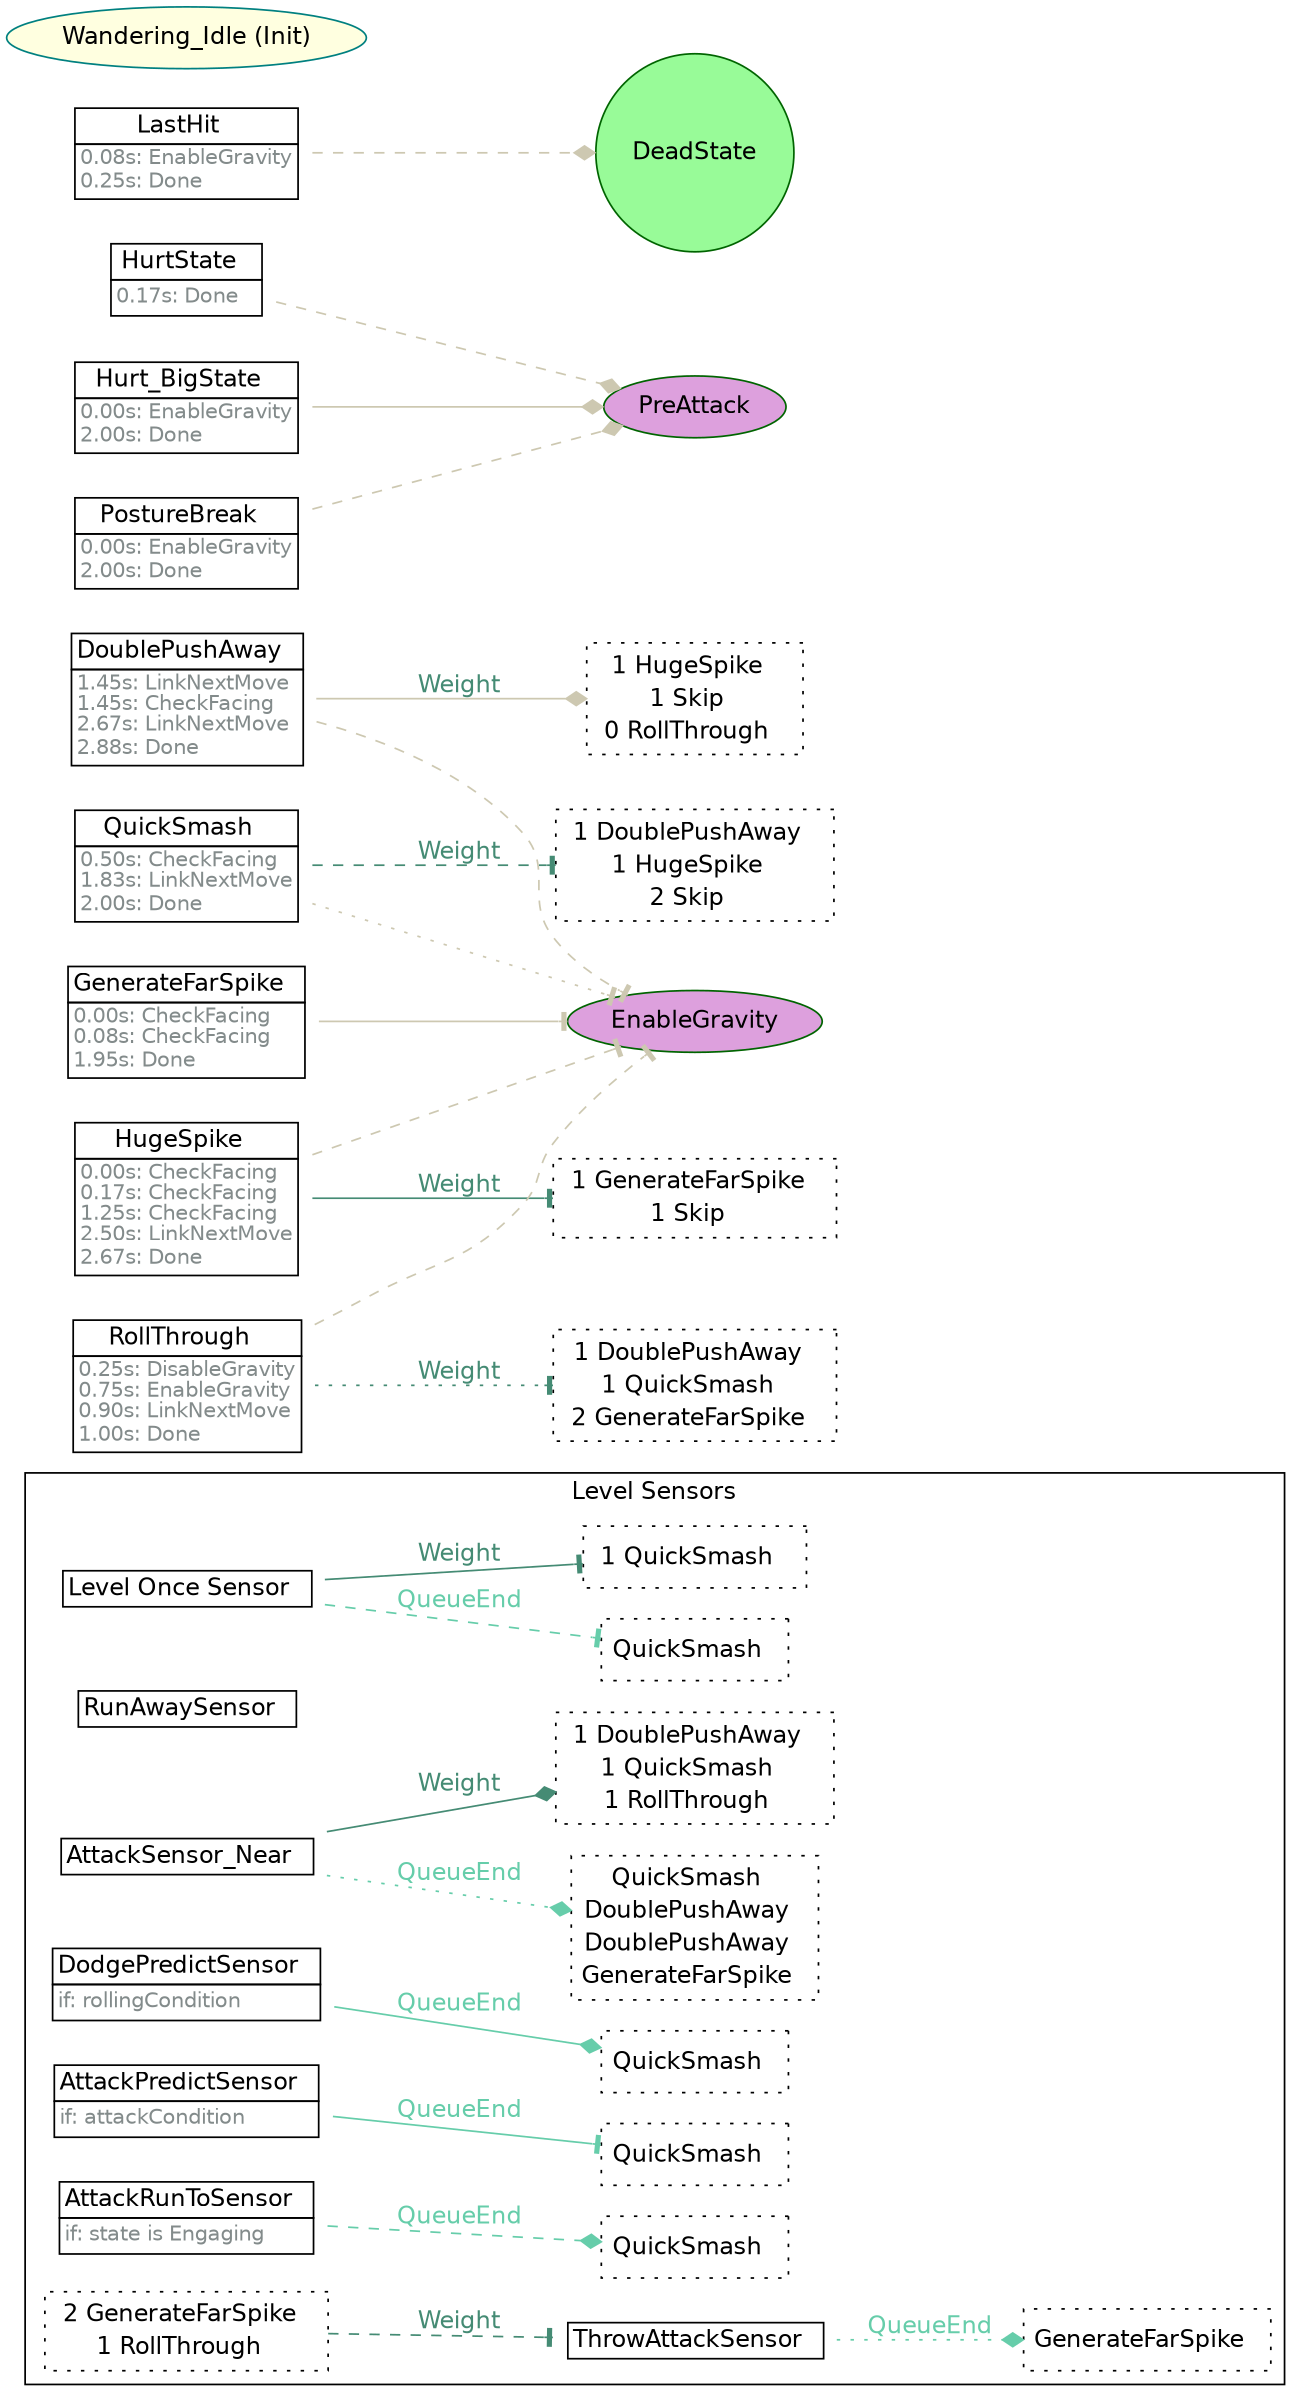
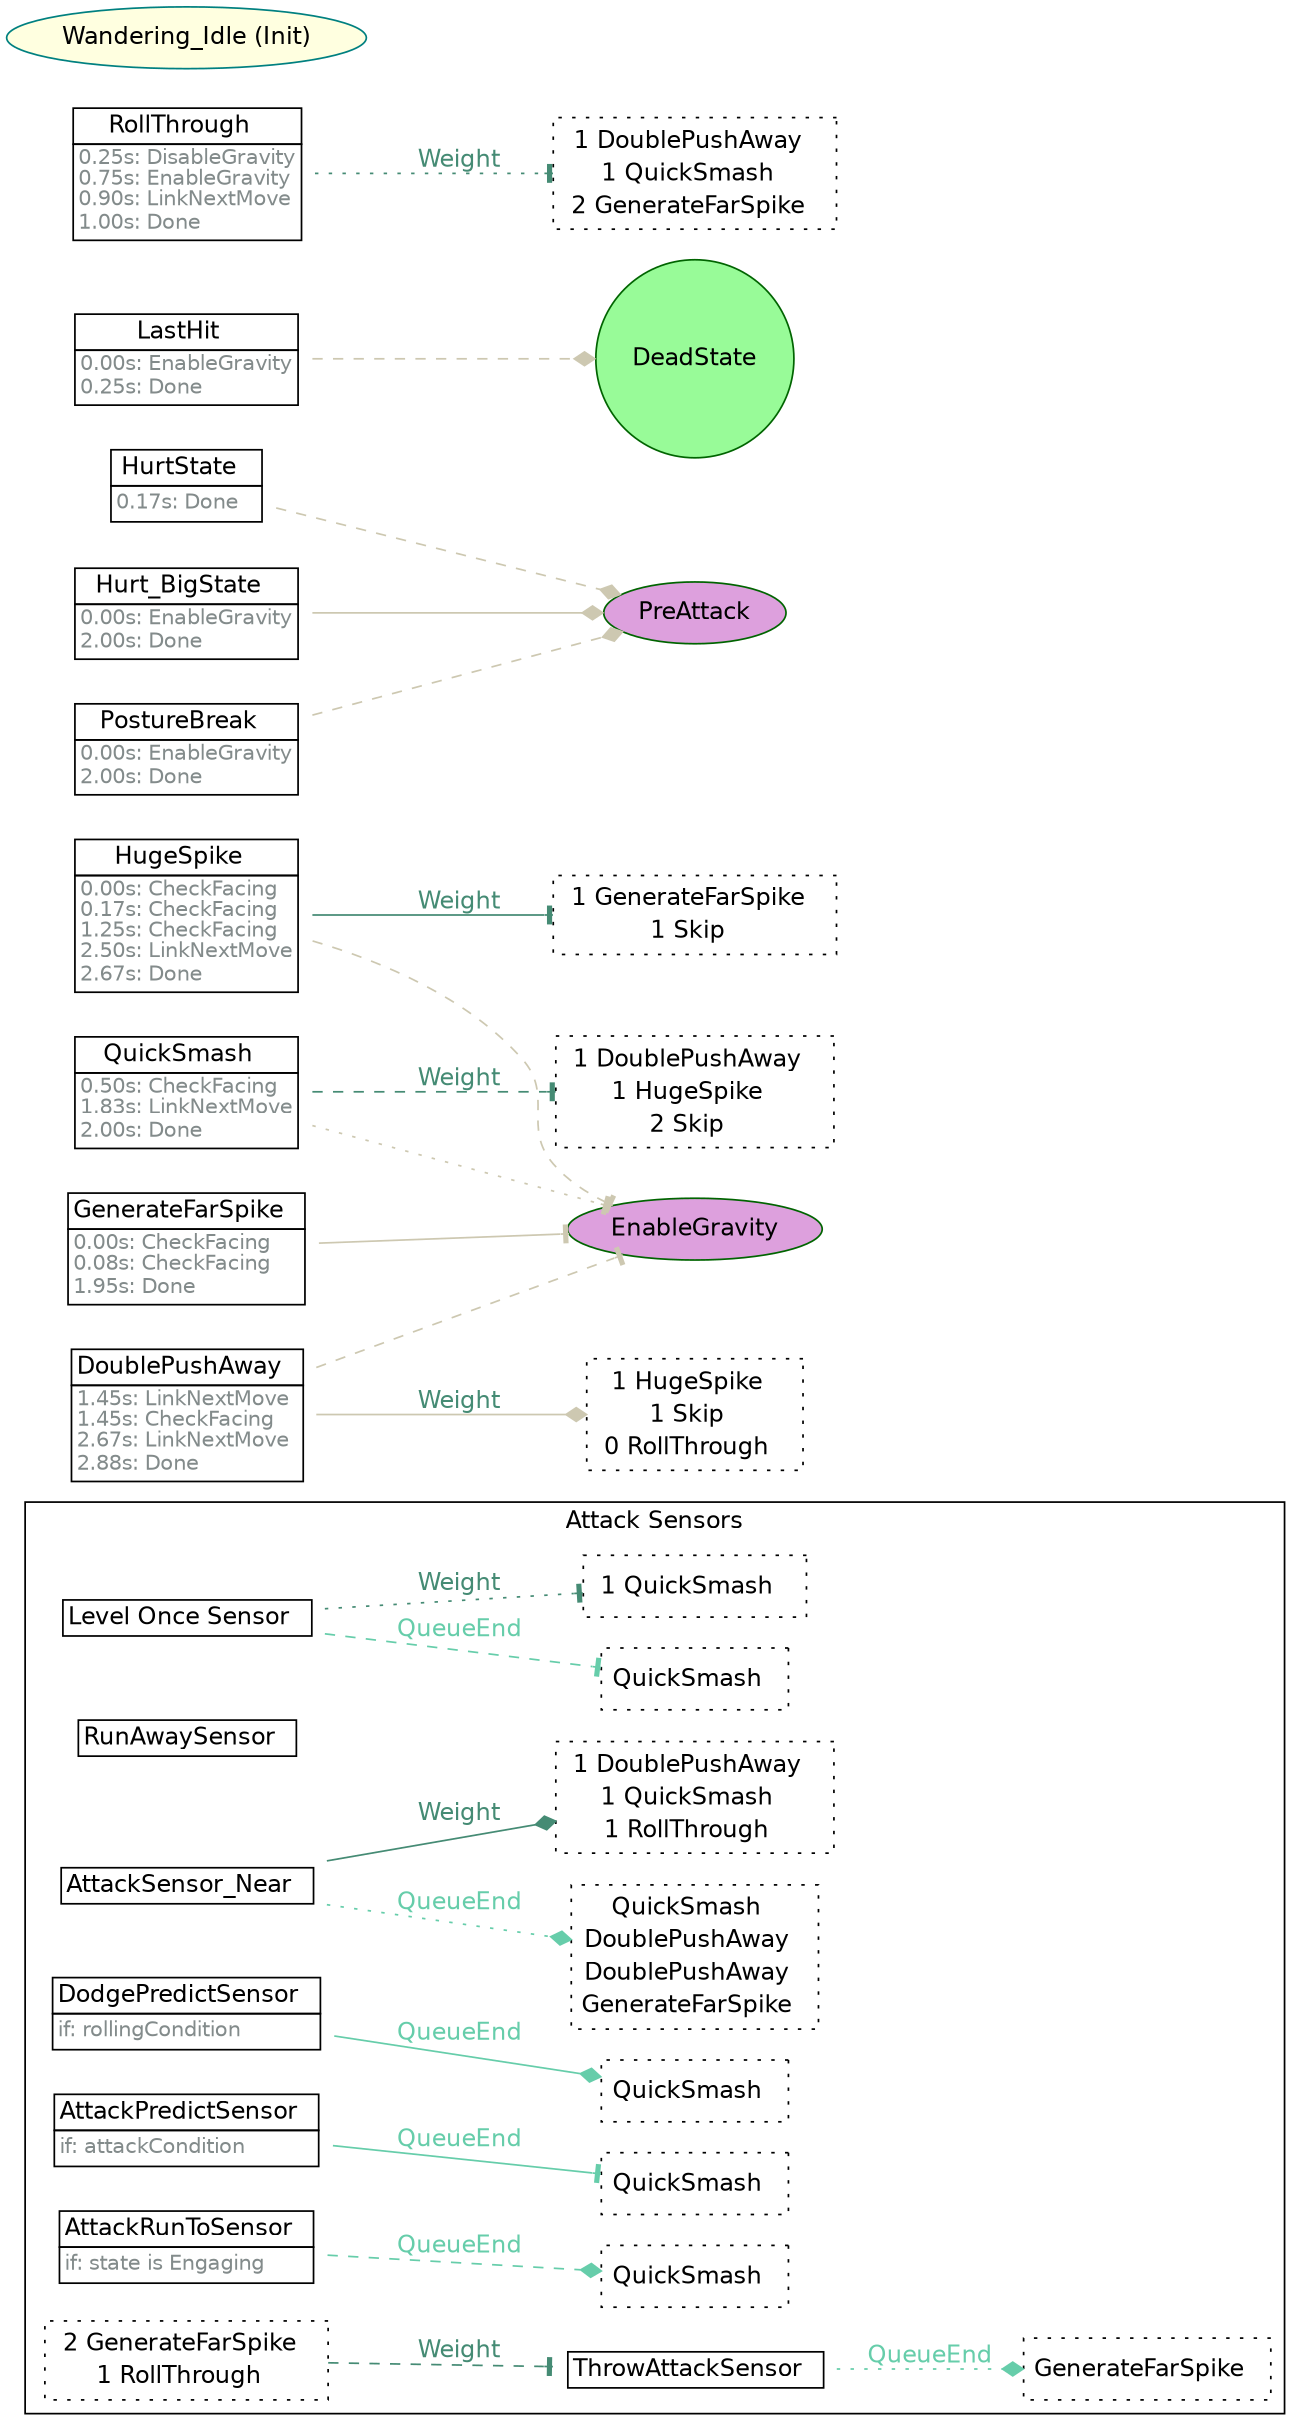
node "LastHit": text "0.08s: EnableGravity" -> "0.00s: EnableGravity"
edge "RollThrough" -> "EnableGravity": removed
cluster "Level Sensors": label "Level Sensors" -> "Attack Sensors"
edge "Level Once Sensor" -> "1 QuickSmash": style solid -> dotted
